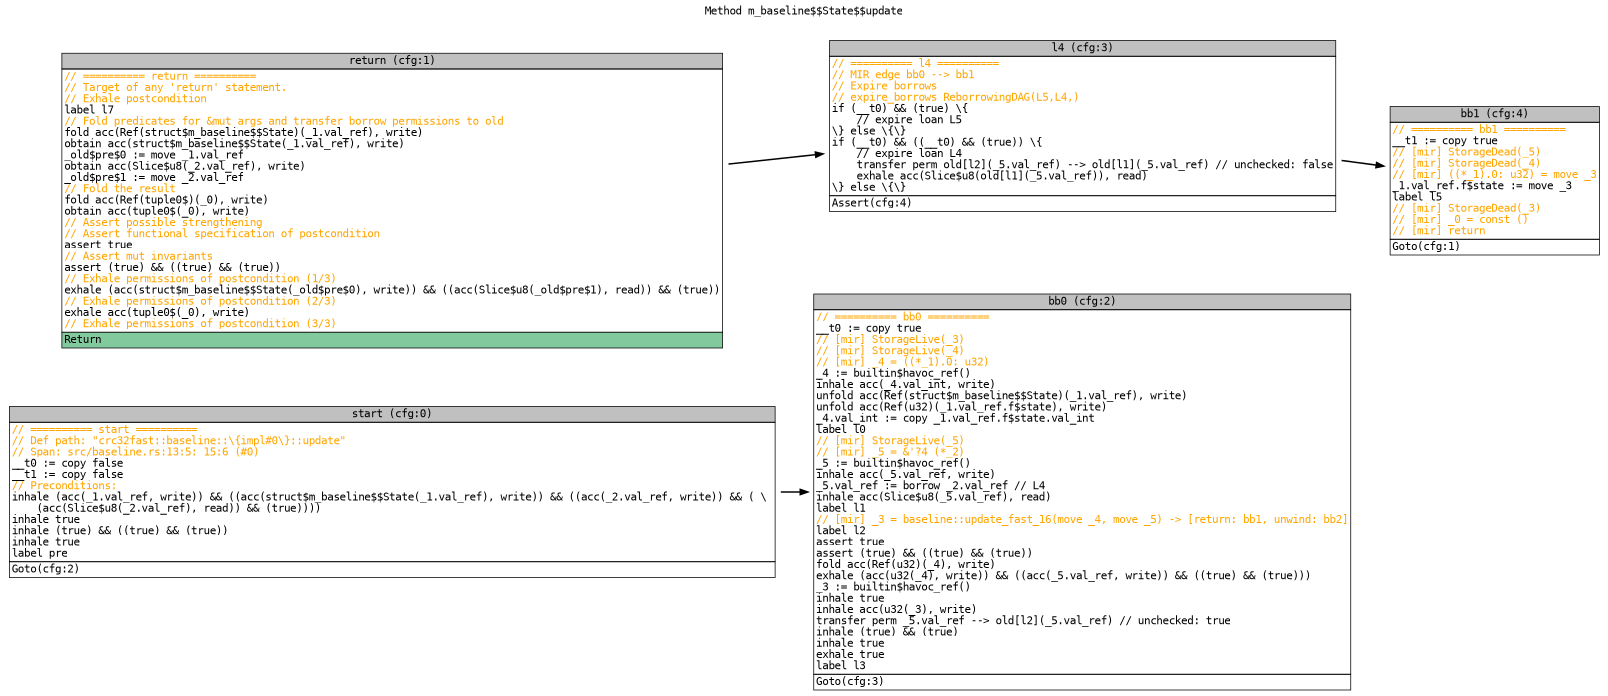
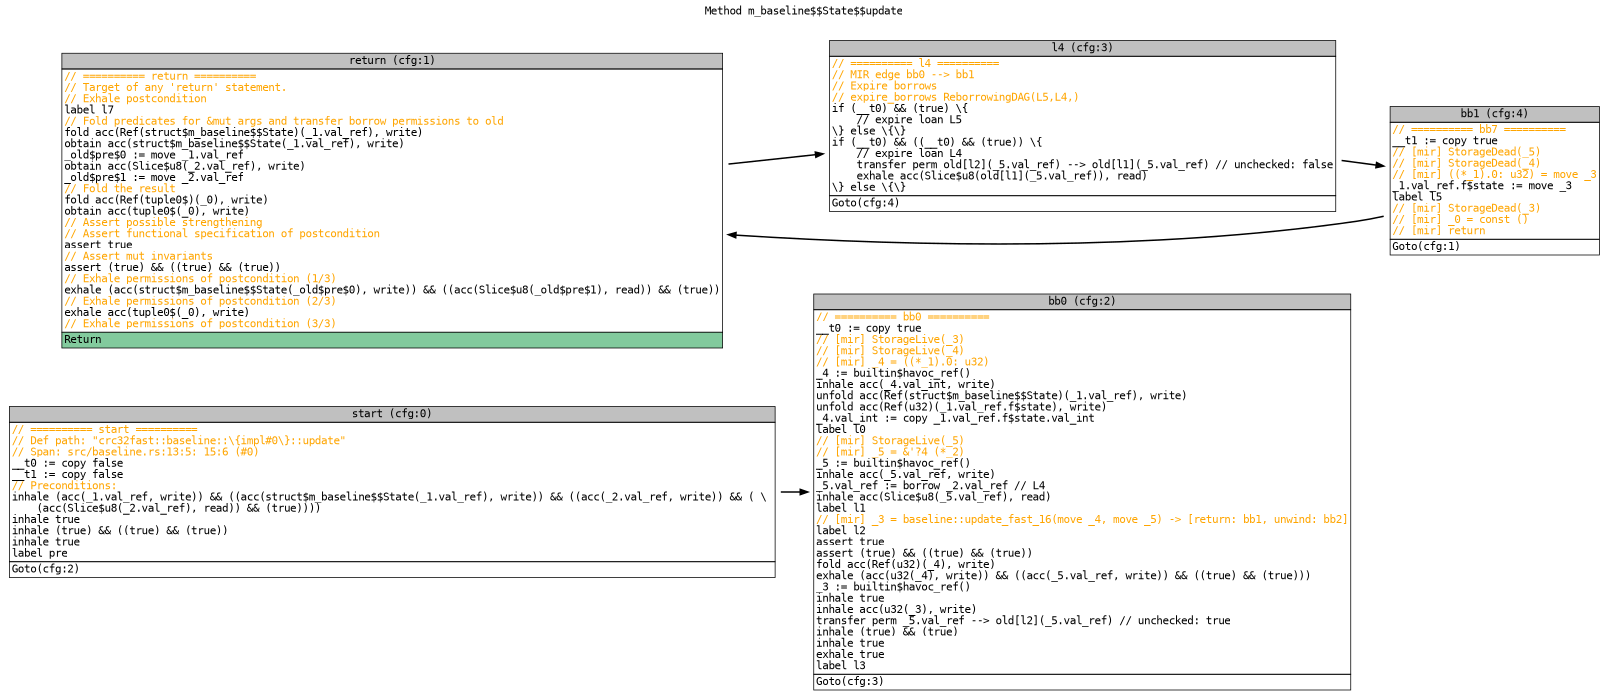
node "bb1 (cfg:4)": text "// ========== bb1 ==========" -> "// ========== bb7 =========="
node "l4 (cfg:3)": text "Assert(cfg:4)" -> "Goto(cfg:4)"
edge "bb1 (cfg:4)" -> "return (cfg:1)": added
